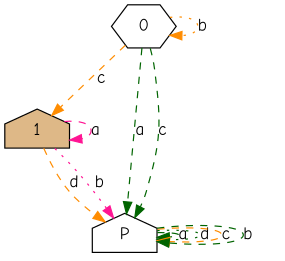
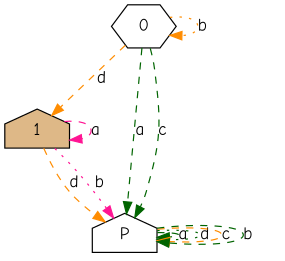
edge "0" -> "1": label "c" -> "d"
